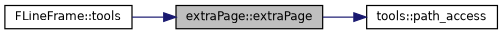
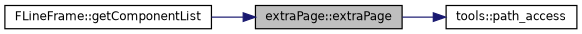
node "FLineFrame::tools": label "FLineFrame::tools" -> "FLineFrame::getComponentList"
